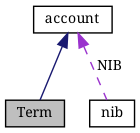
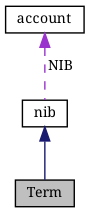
edge "Term" -> "account": now "Term" -> "nib"
